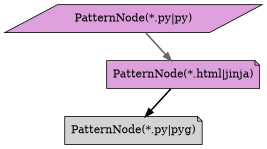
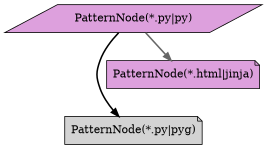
edge "PatternNode(*.html|jinja)" -> "PatternNode(*.py|pyg)": now "PatternNode(*.py|py)" -> "PatternNode(*.py|pyg)"
